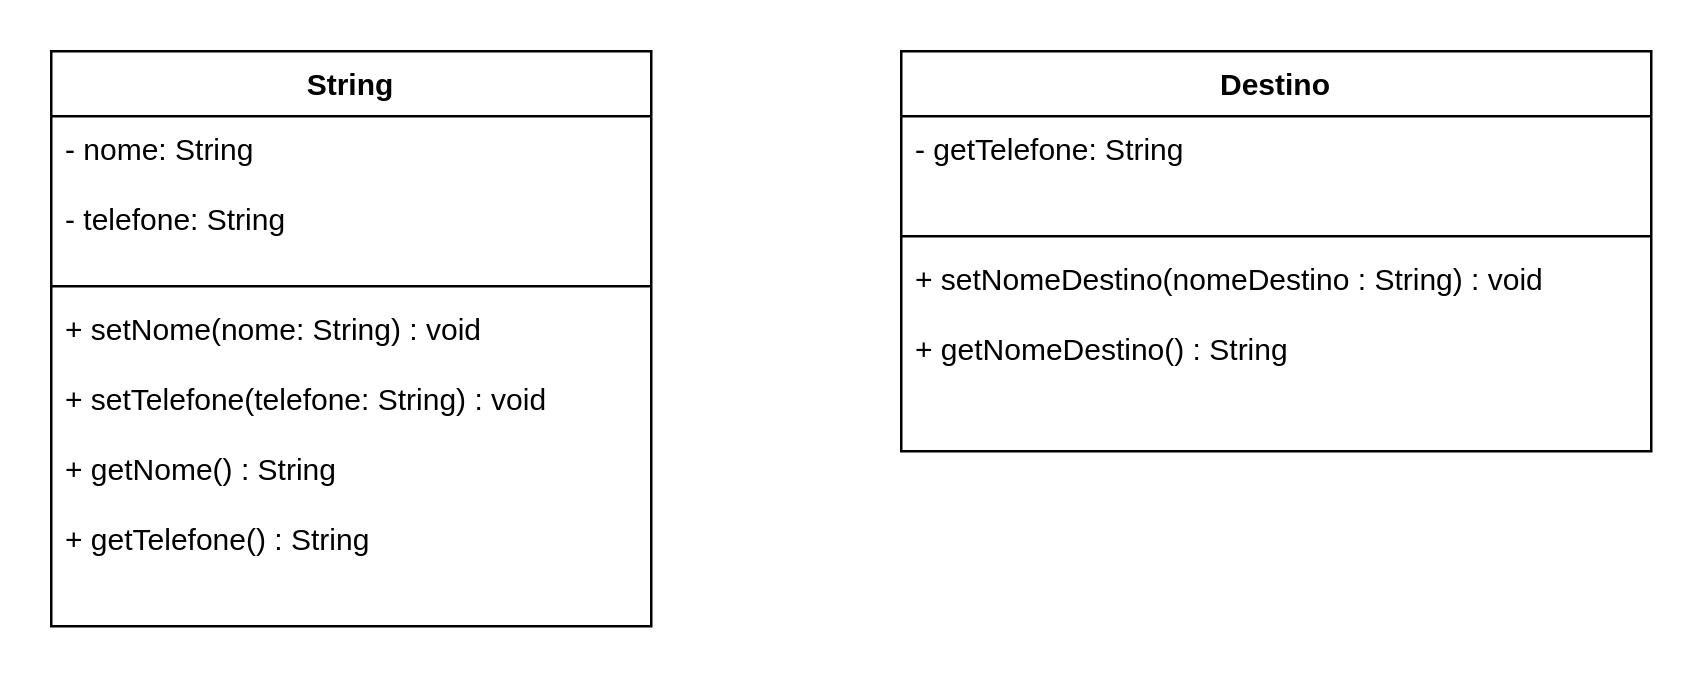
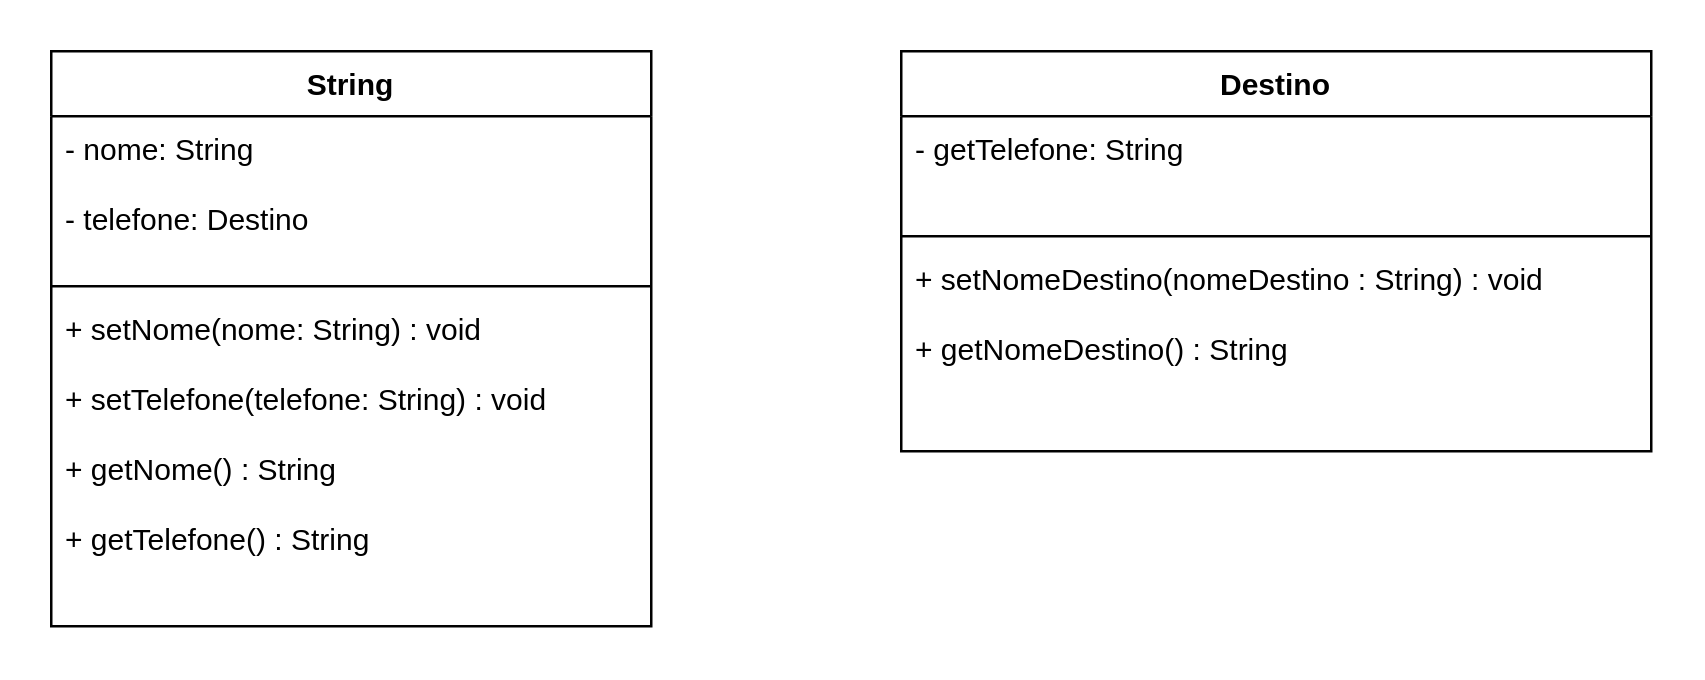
node "- nome: String - telefone: String": label "- nome: String - telefone: String" -> "- nome: String - telefone: Destino"
